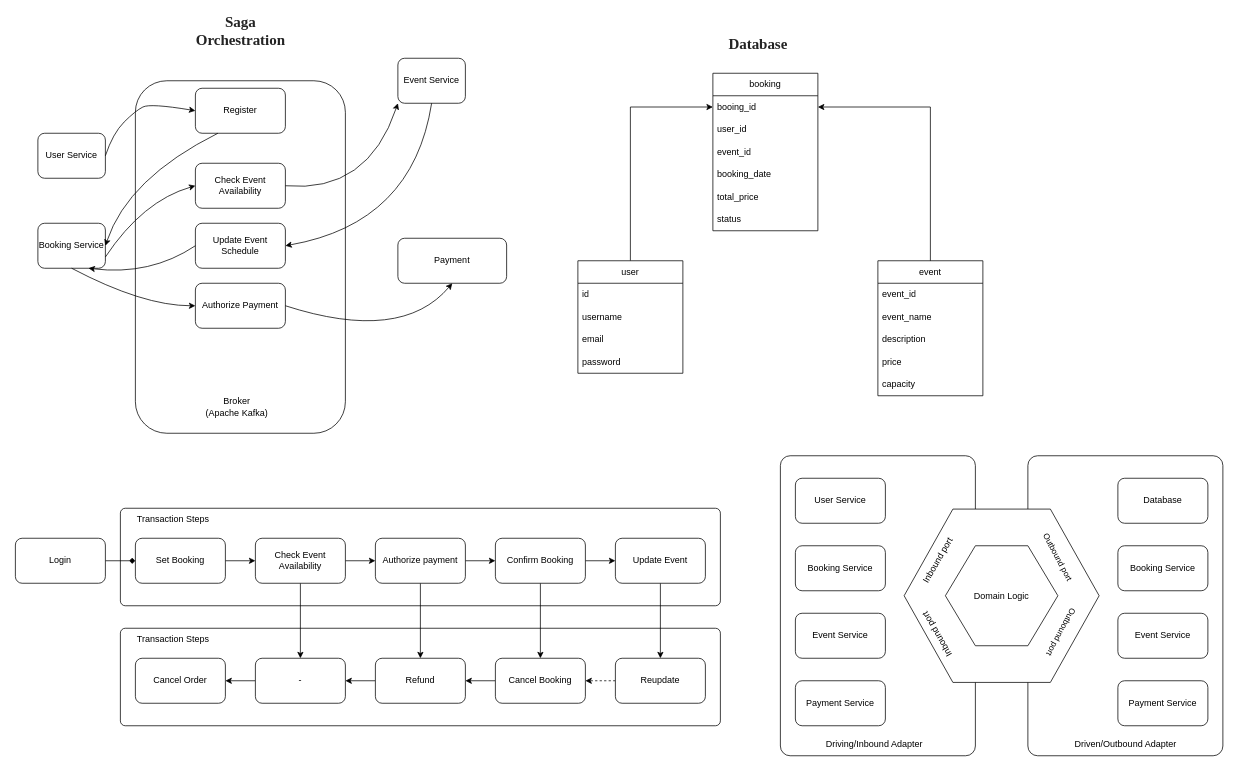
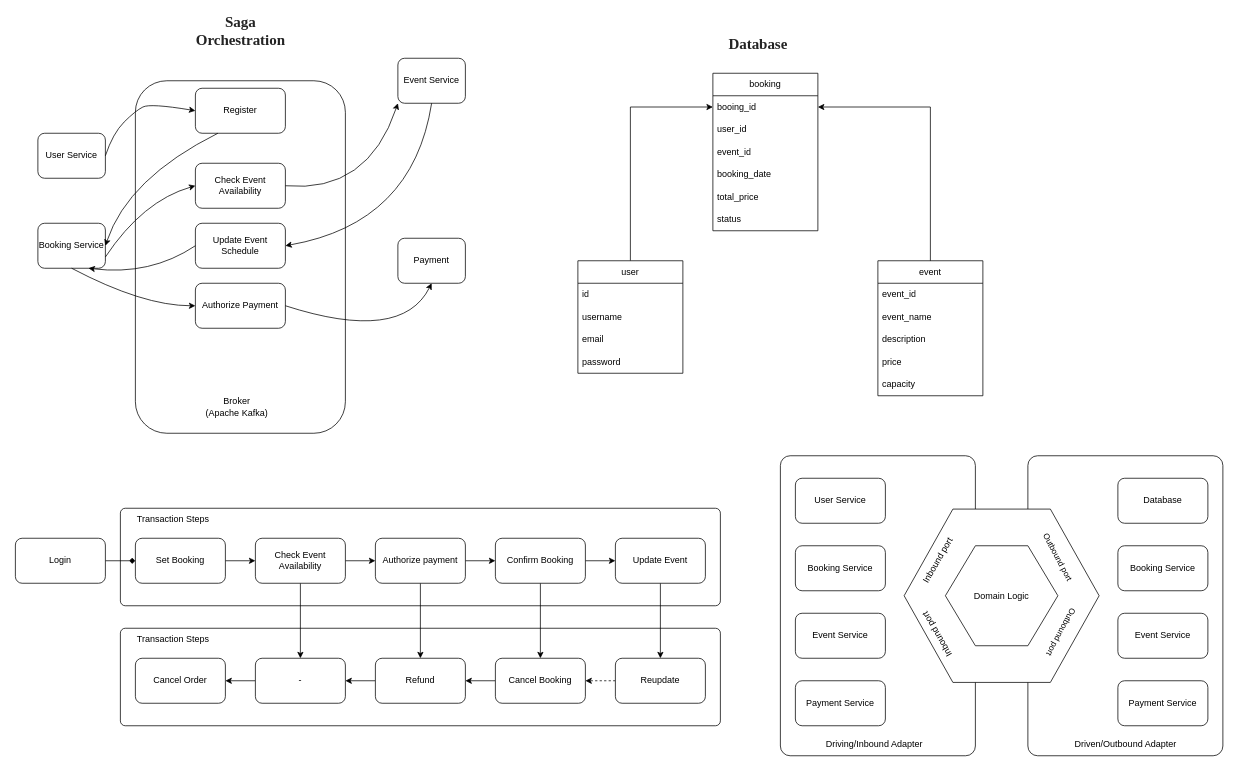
node "Payment": size 109x45 -> 68x45
